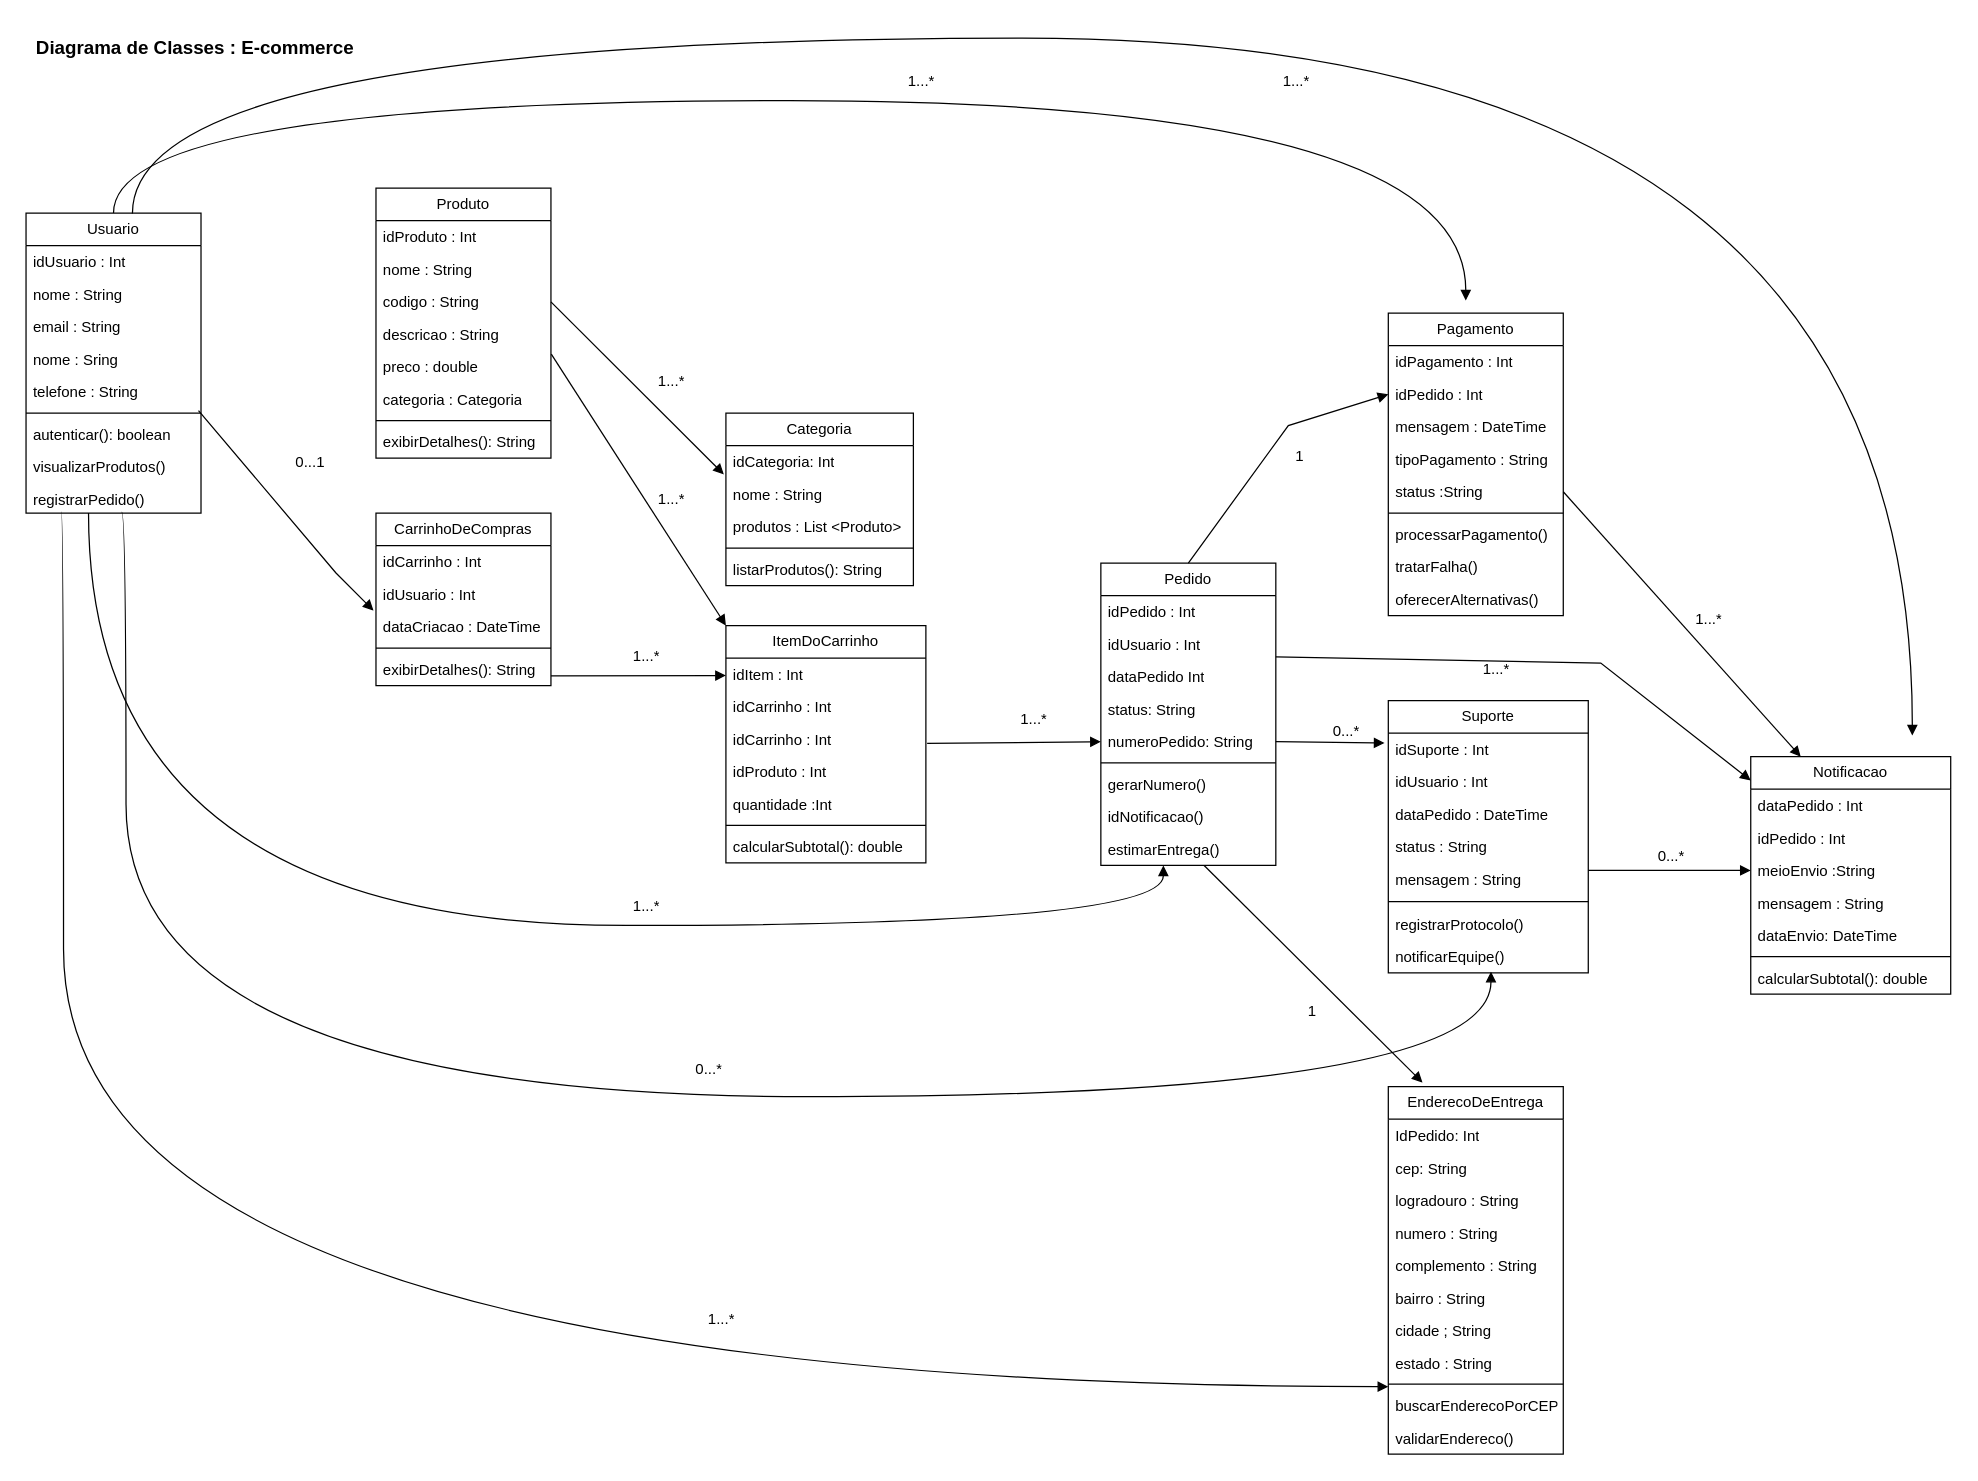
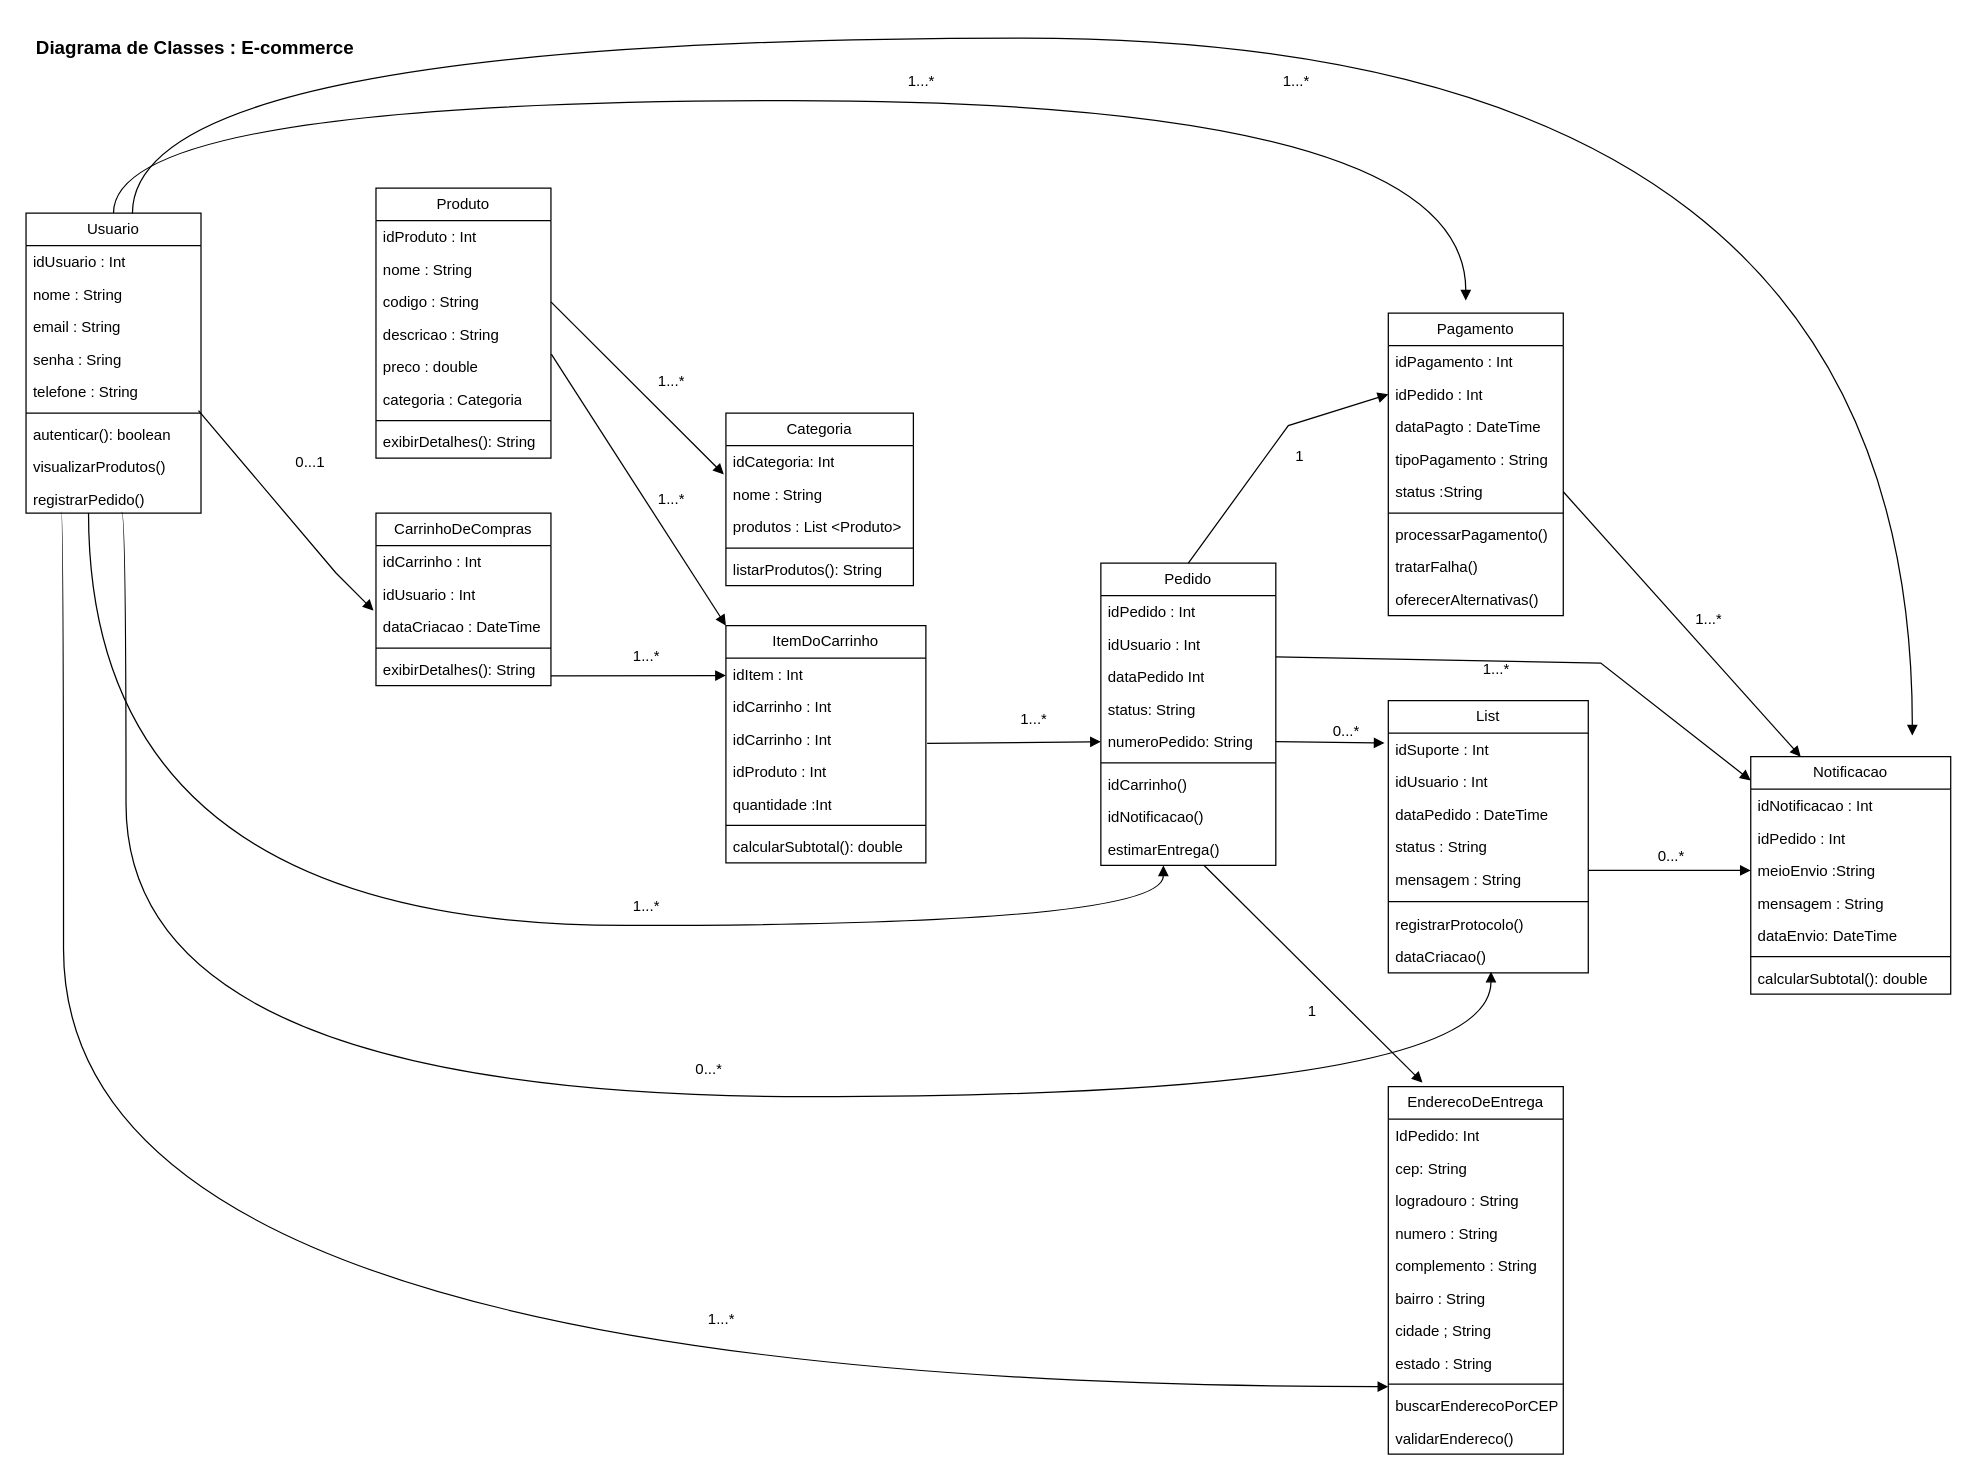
node "nome : Sring": label "nome : Sring" -> "senha : Sring"
node "mensagem : DateTime": label "mensagem : DateTime" -> "dataPagto : DateTime"
node "Suporte": label "Suporte" -> "List"
node "gerarNumero()": label "gerarNumero()" -> "idCarrinho()"
node "dataPedido : Int": label "dataPedido : Int" -> "idNotificacao : Int"
node "notificarEquipe()": label "notificarEquipe()" -> "dataCriacao()"
